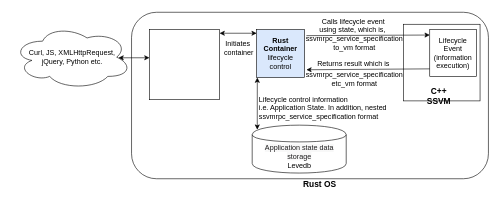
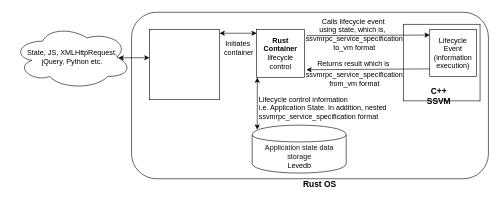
node "Rust Container lifecyclecontrol": fillcolor #dae8fc -> #ffffff
node "Curl, JS, XMLHttpRequest, jQuery, Python etc.": label "Curl, JS, XMLHttpRequest, jQuery, Python etc." -> "State, JS, XMLHttpRequest, jQuery, Python etc."
node "ssvmrpc_service_specification etc_vm format": label "ssvmrpc_service_specification etc_vm format" -> "ssvmrpc_service_specification from_vm format"
